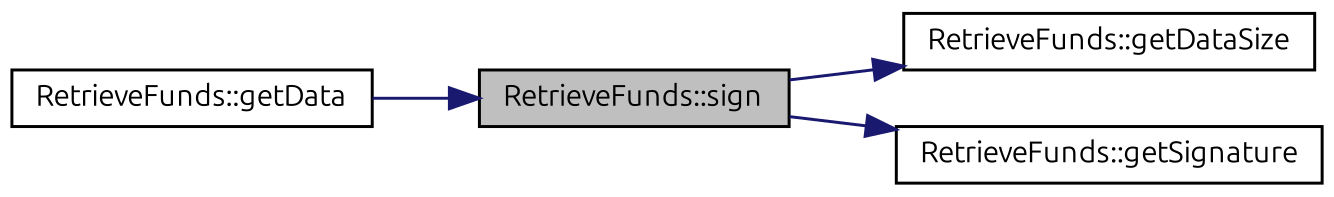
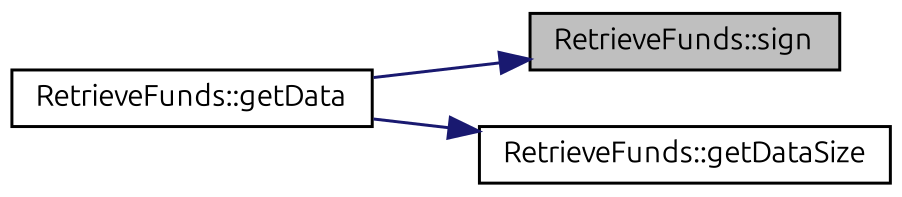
edge "RetrieveFunds::sign" -> "RetrieveFunds::getDataSize": now "RetrieveFunds::getData" -> "RetrieveFunds::getDataSize"
node "RetrieveFunds::getSignature": removed
